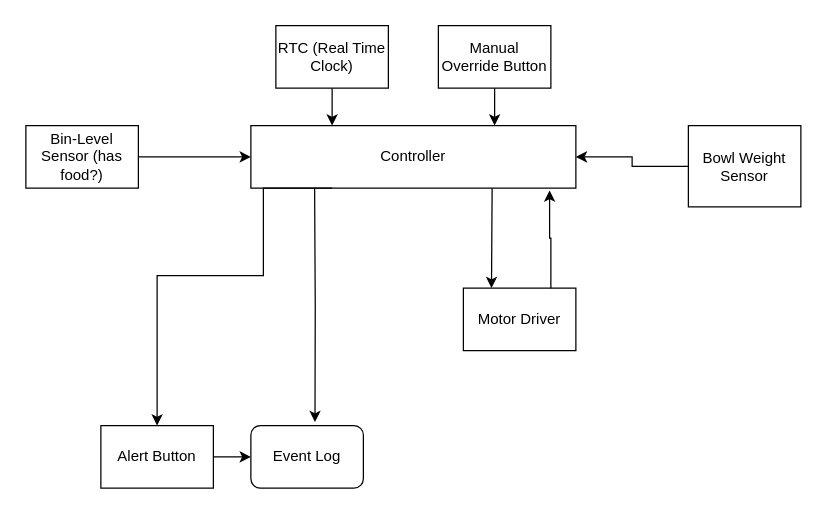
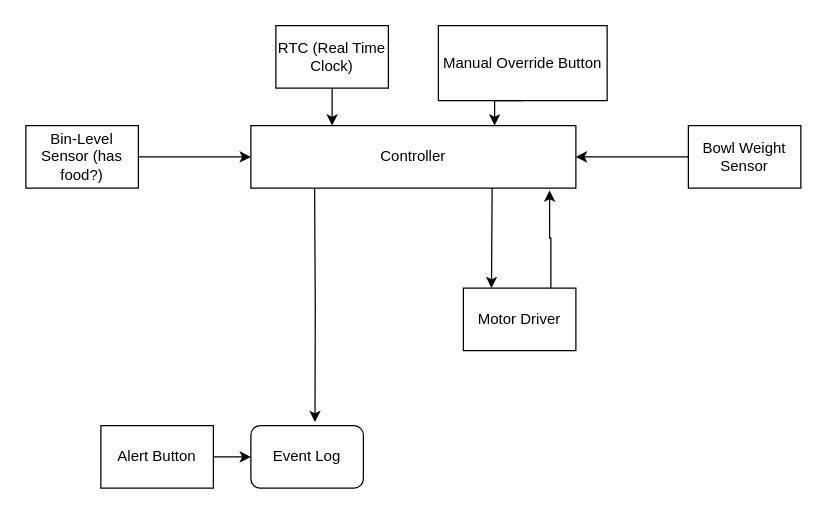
node "Manual Override Button": size 113x63 -> 169x75
node "Bowl Weight Sensor": size 113x81 -> 113x63
edge "Controller" -> "Alert Button": removed
